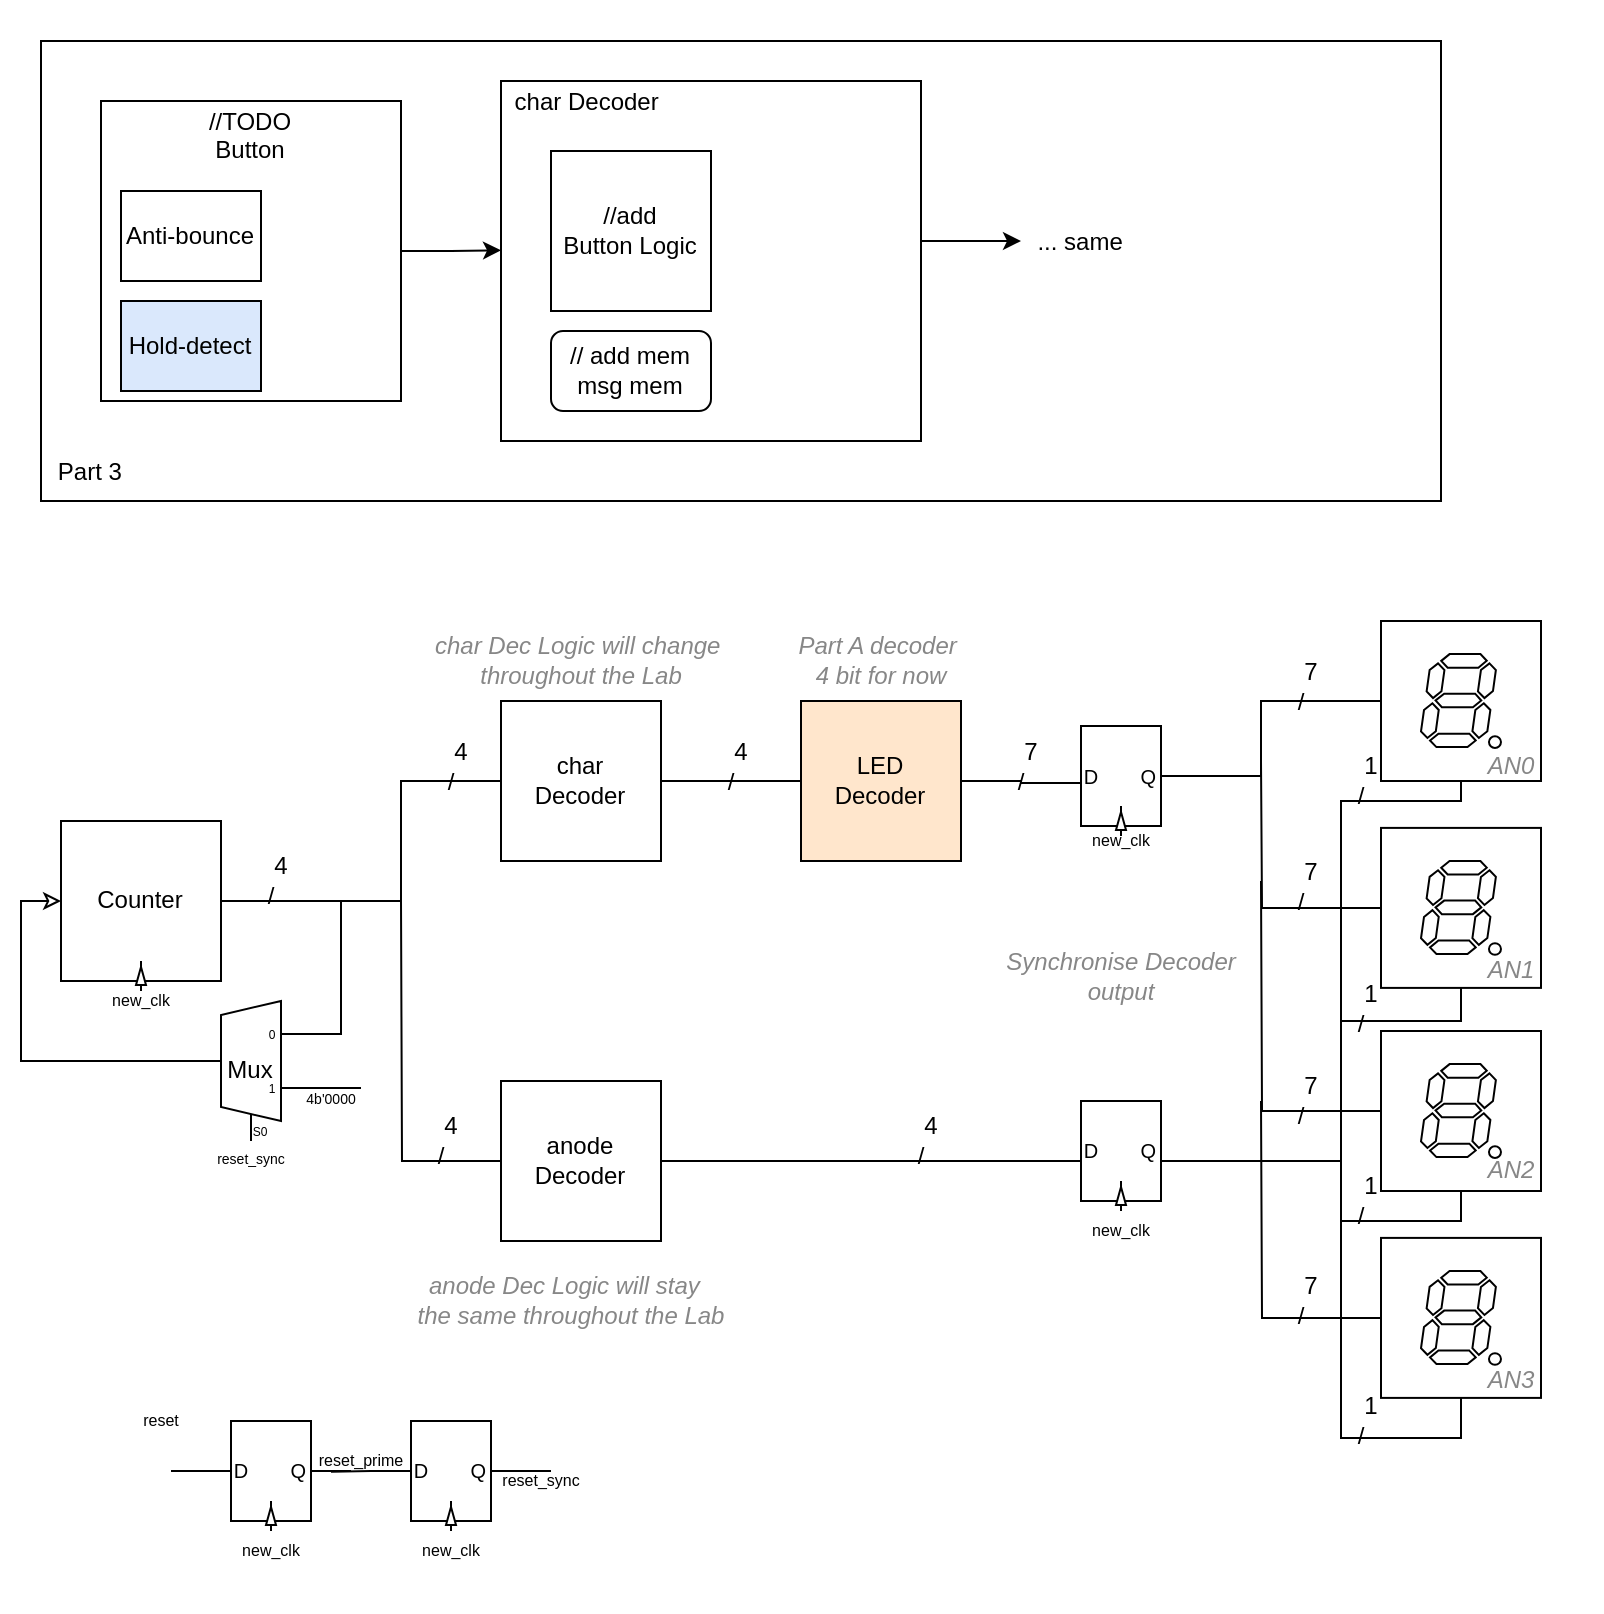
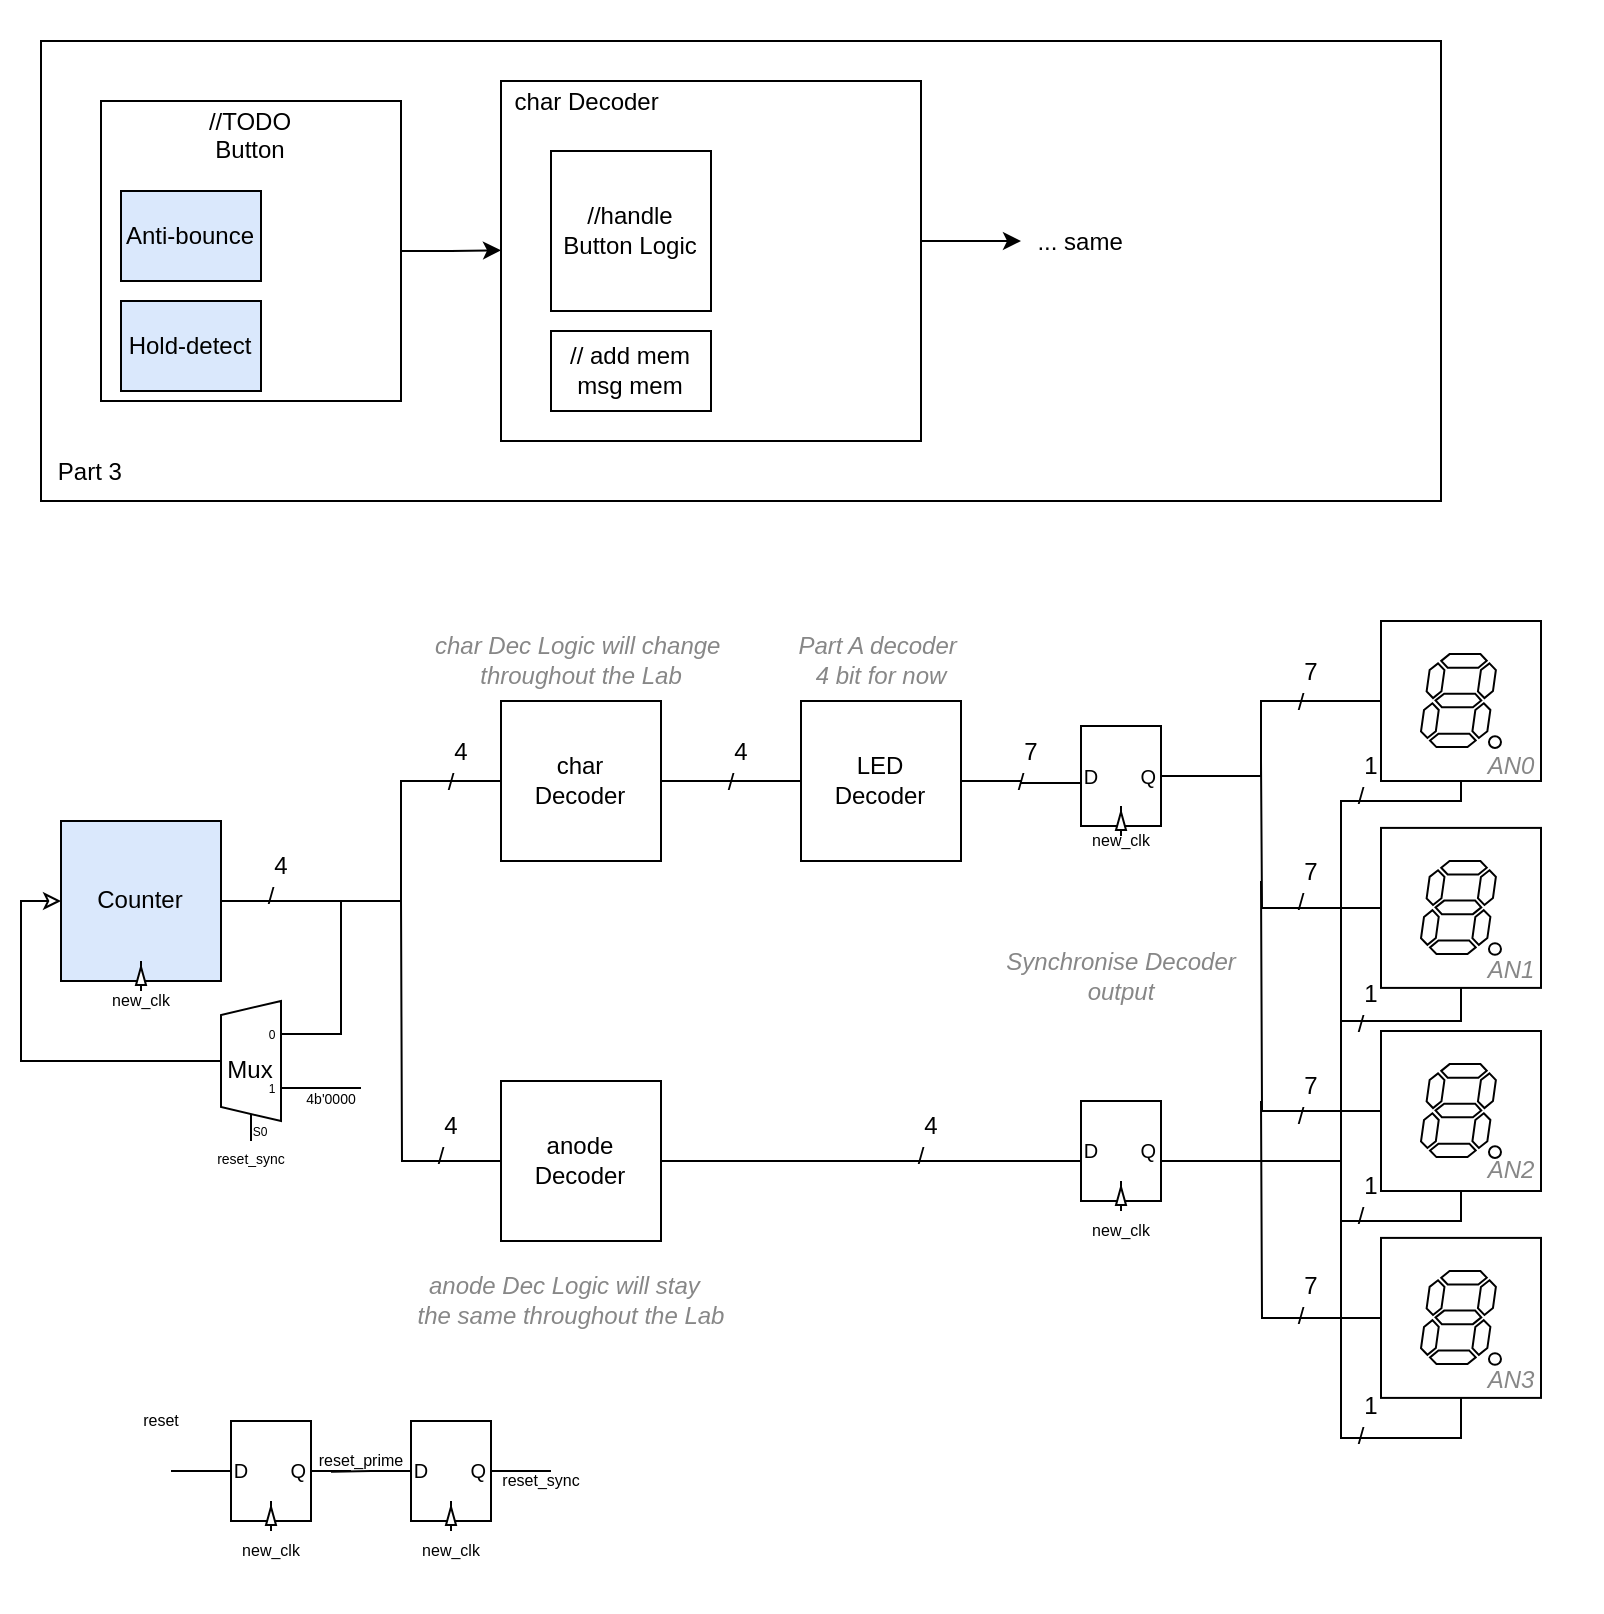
node "//add Button Logic": label "//add Button Logic" -> "//handle Button Logic"
node "Anti-bounce": fillcolor #ffffff -> #dae8fc
node "// add mem msg mem": shape rounded rectangle -> rectangle
node "LED Decoder": fillcolor #ffe6cc -> #ffffff
node "Counter": fillcolor #ffffff -> #dae8fc
